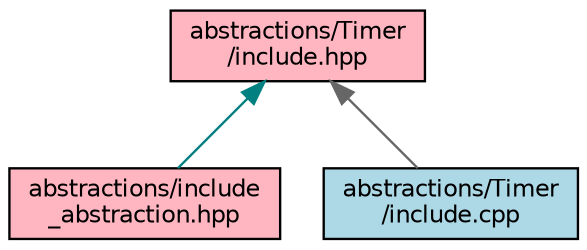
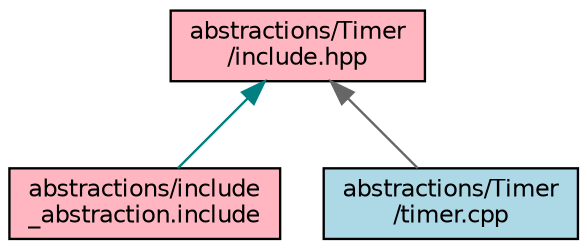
node "abstractions/include _abstraction.hpp": label "abstractions/include _abstraction.hpp" -> "abstractions/include _abstraction.include"
node "abstractions/Timer /include.cpp": label "abstractions/Timer /include.cpp" -> "abstractions/Timer /timer.cpp"
